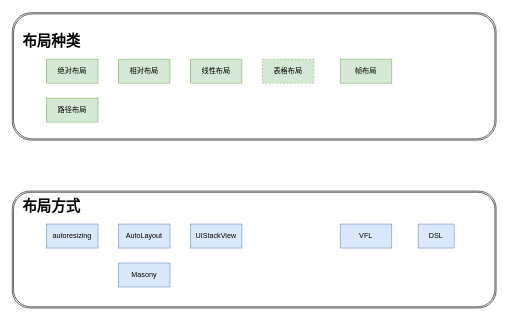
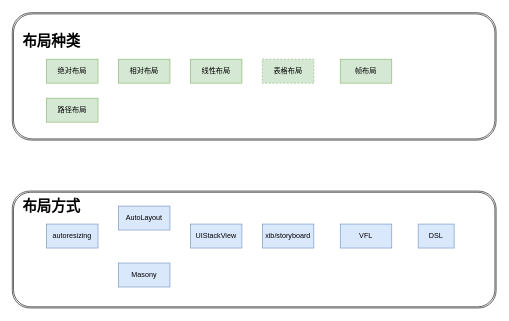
node "AutoLayout": moved (144, 236) -> (144, 218)
node "xib/storyboard": added
